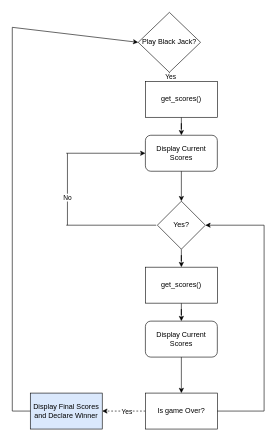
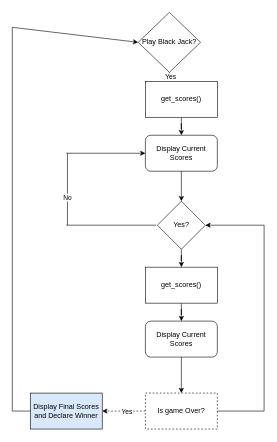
node "Is game Over?": style solid -> dashed
